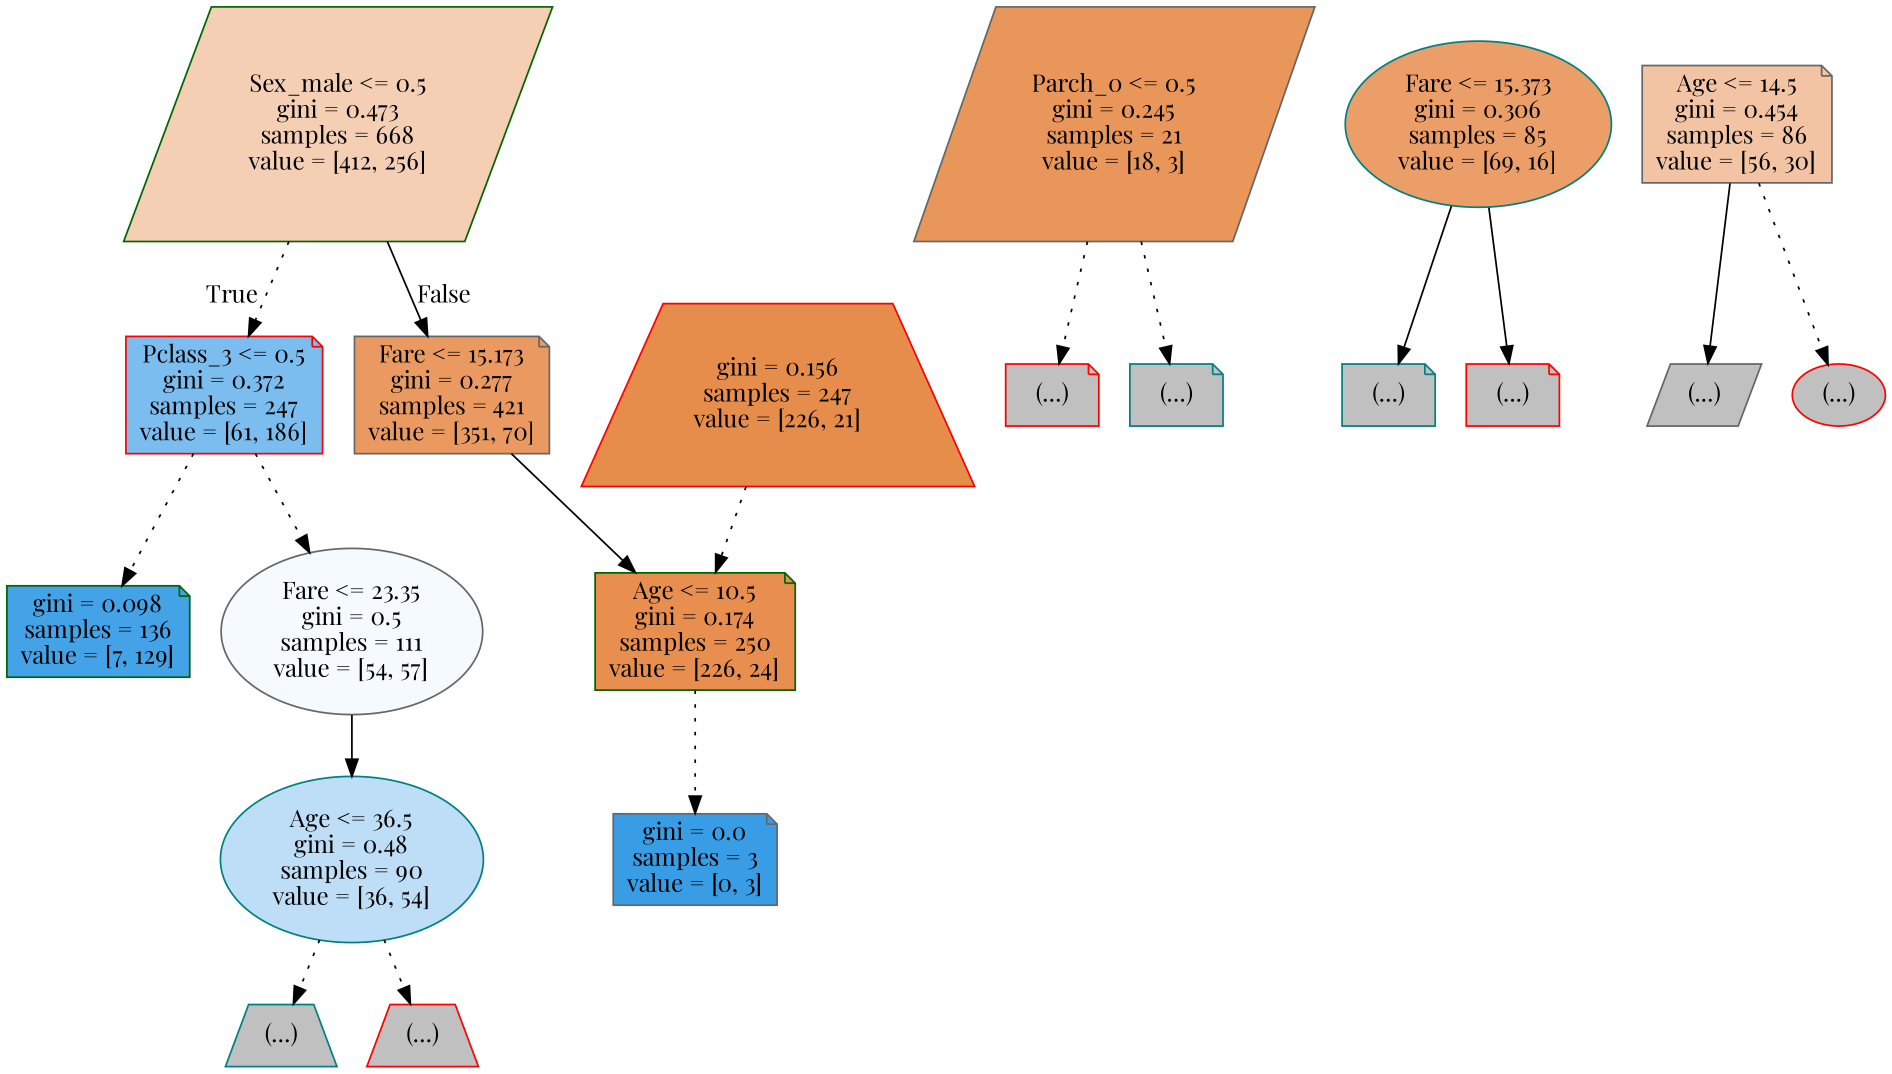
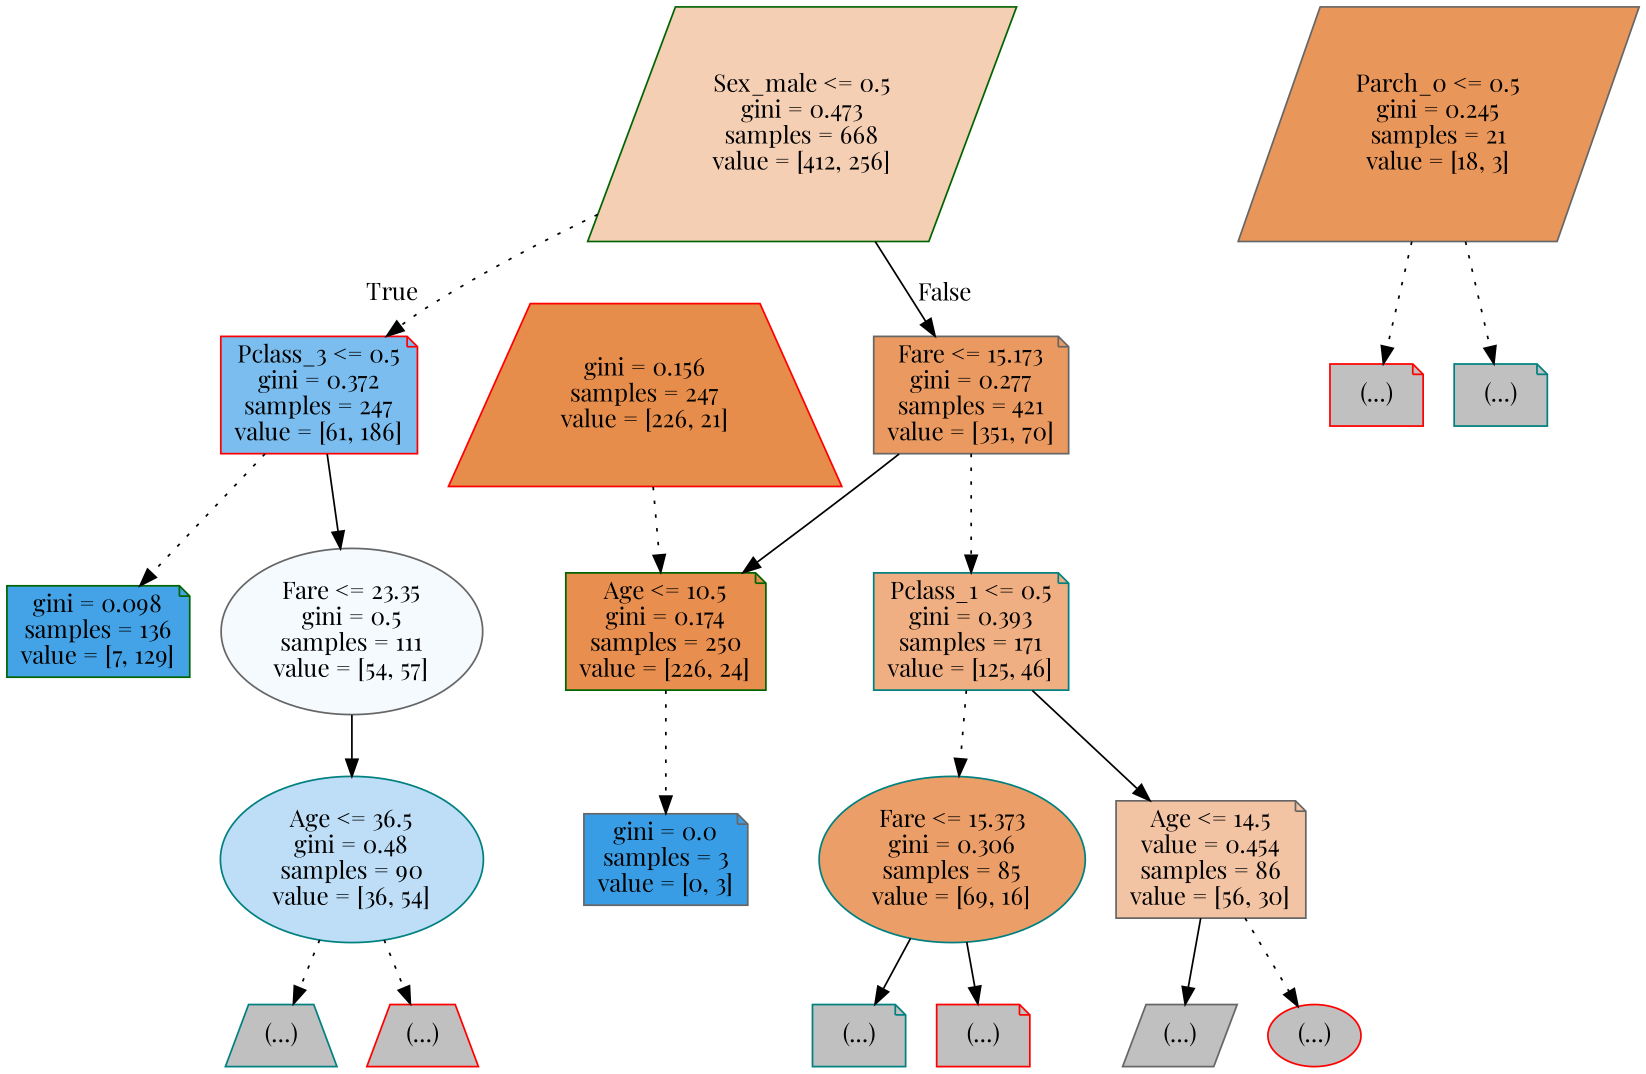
node "Age <= 14.5 gini = 0.454 samples = 86 value = [56, 30]": label "Age <= 14.5 gini = 0.454 samples = 86 value = [56, 30]" -> "Age <= 14.5 value = 0.454 samples = 86 value = [56, 30]"
edge "Pclass_3 <= 0.5 gini = 0.372 samples = 247 value = [61, 186]" -> "Fare <= 23.35 gini = 0.5 samples = 111 value = [54, 57]": style dotted -> solid
node "Pclass_1 <= 0.5 gini = 0.393 samples = 171 value = [125, 46]": added
